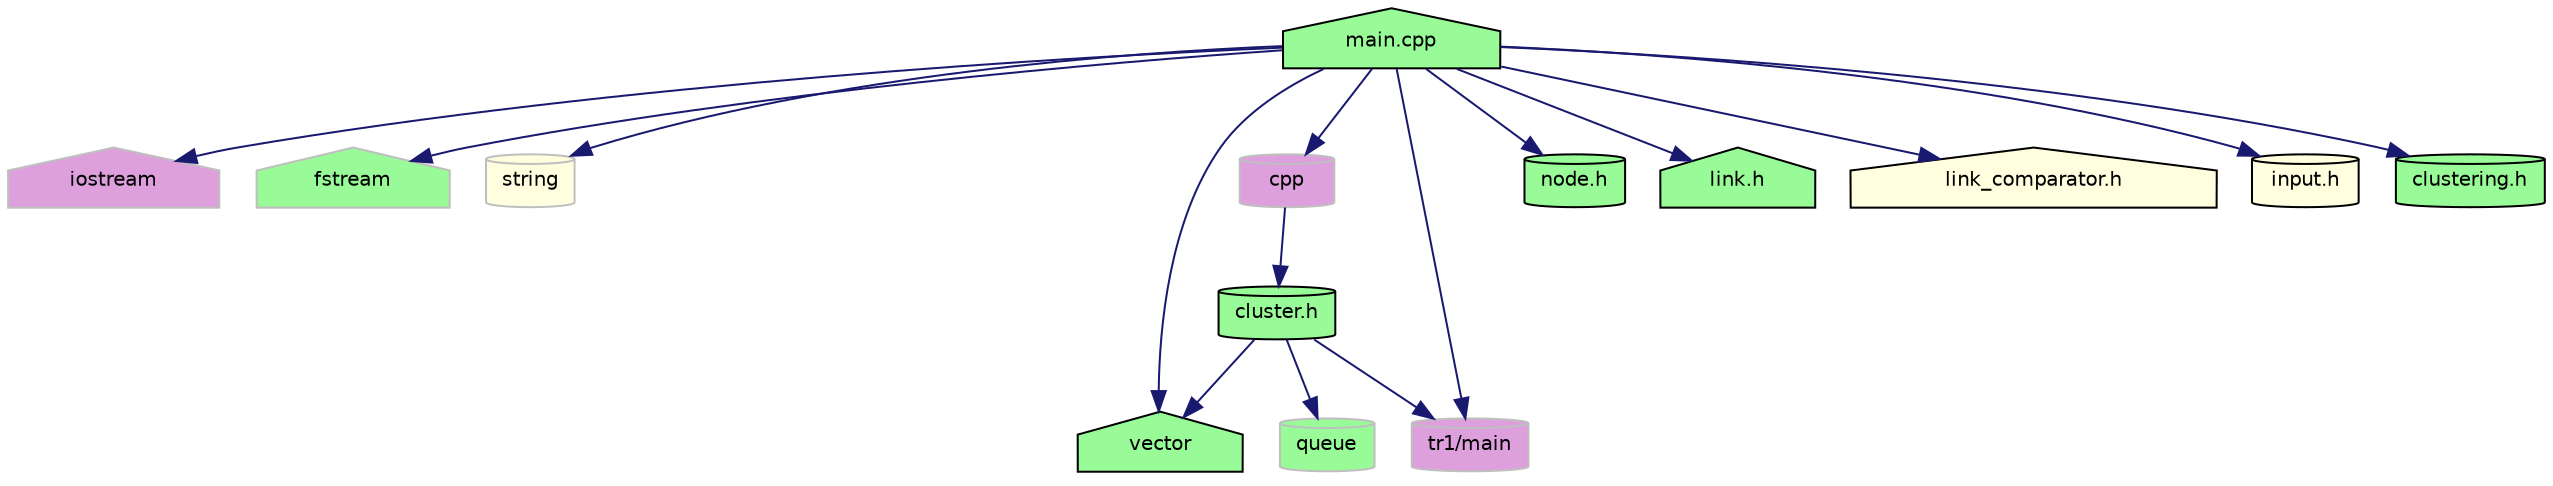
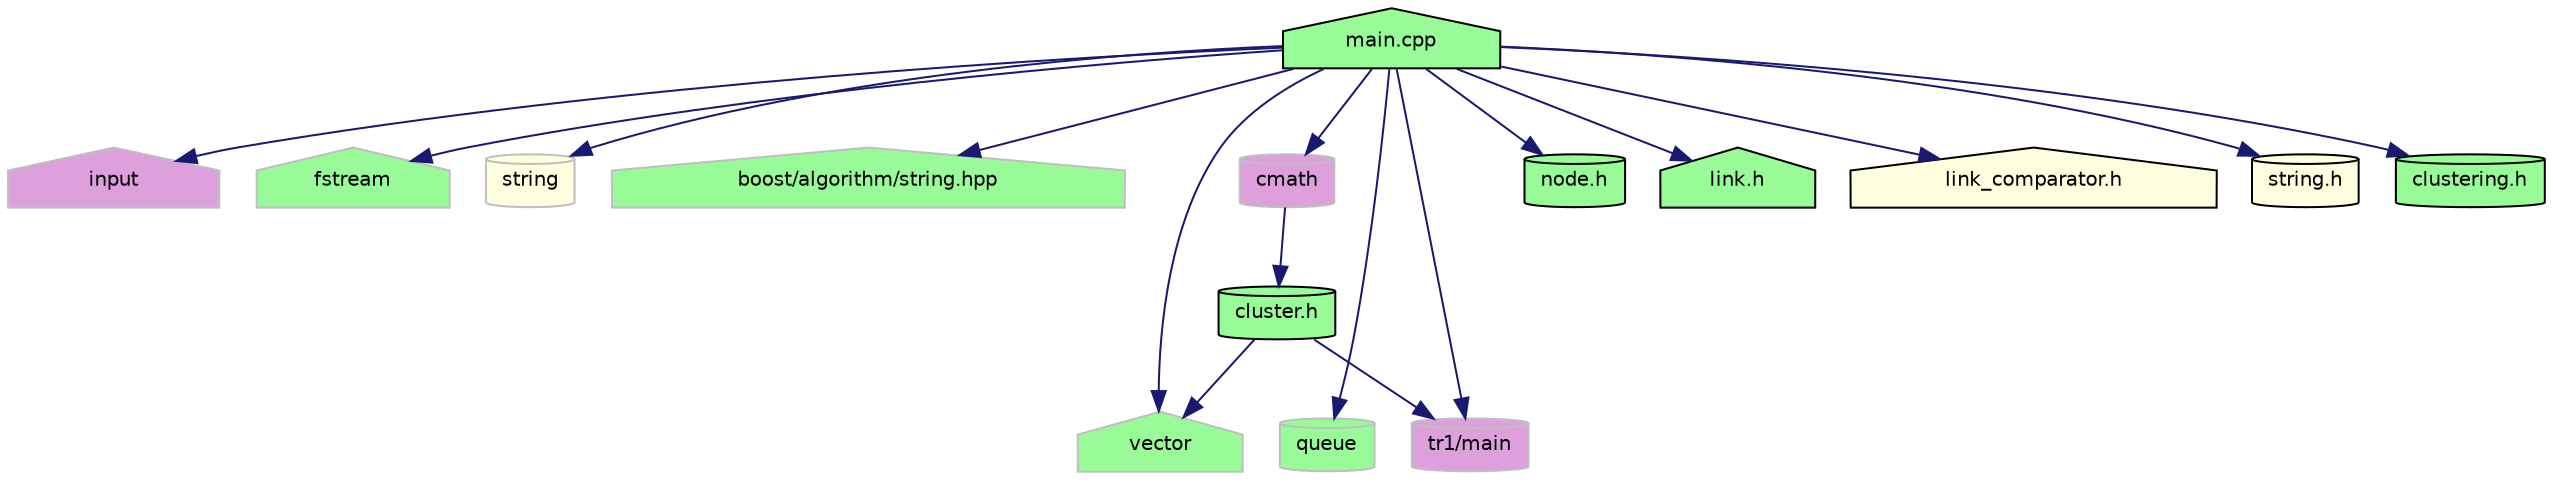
node "iostream": label "iostream" -> "input"
node "boost/algorithm/string.hpp": added
node "cpp": label "cpp" -> "cmath"
node "input.h": label "input.h" -> "string.h"
edge "cluster.h" -> "queue": now "main.cpp" -> "queue"
node "vector": color black -> grey75
